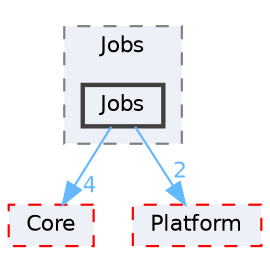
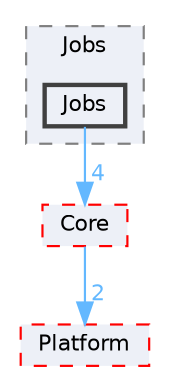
edge "Jobs" -> "Platform": now "Core" -> "Platform"
